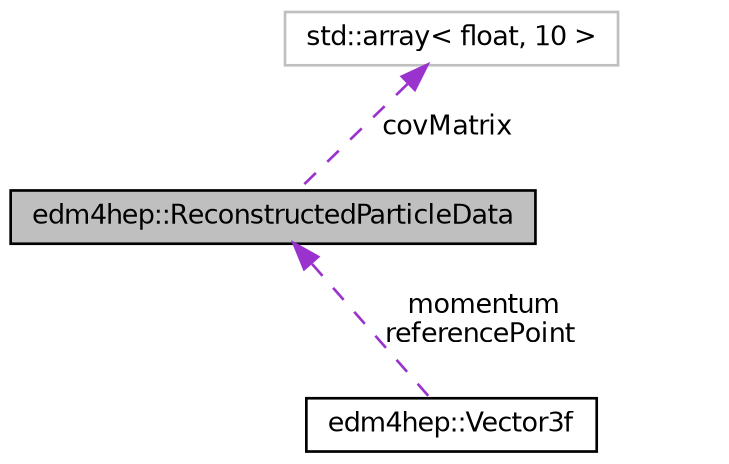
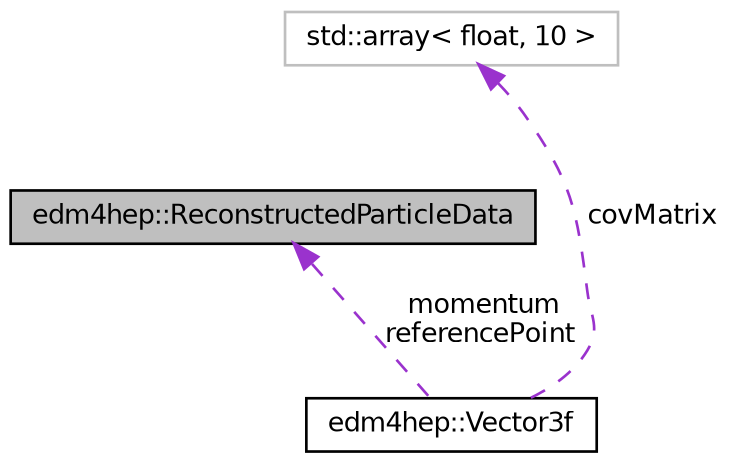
edge "edm4hep::ReconstructedParticleData" -> "std::array< float, 10 >": now "edm4hep::Vector3f" -> "std::array< float, 10 >"
